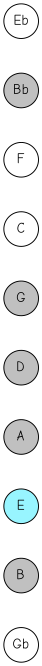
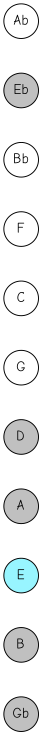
node "Ab": added
node "Eb": fillcolor white -> gray
node "Bb": fillcolor gray -> white
node "G": fillcolor gray -> white
node "Gb": fillcolor white -> gray
